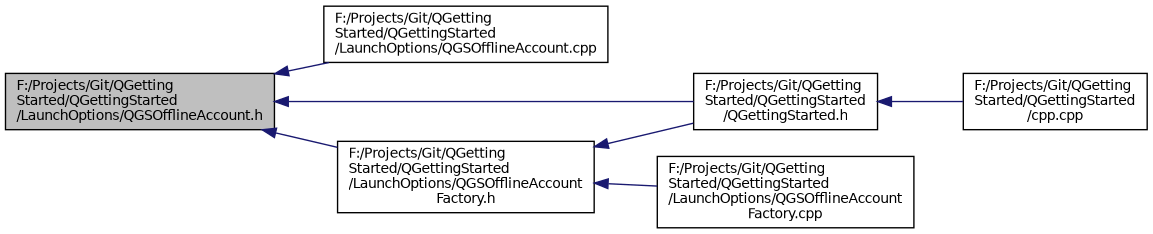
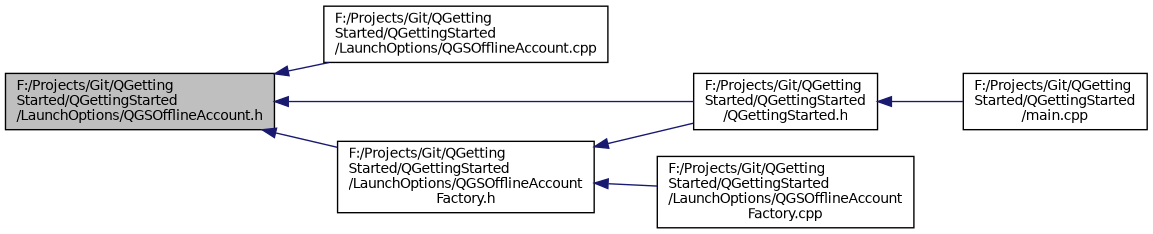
node "F:/Projects/Git/QGetting Started/QGettingStarted /cpp.cpp": label "F:/Projects/Git/QGetting Started/QGettingStarted /cpp.cpp" -> "F:/Projects/Git/QGetting Started/QGettingStarted /main.cpp"
